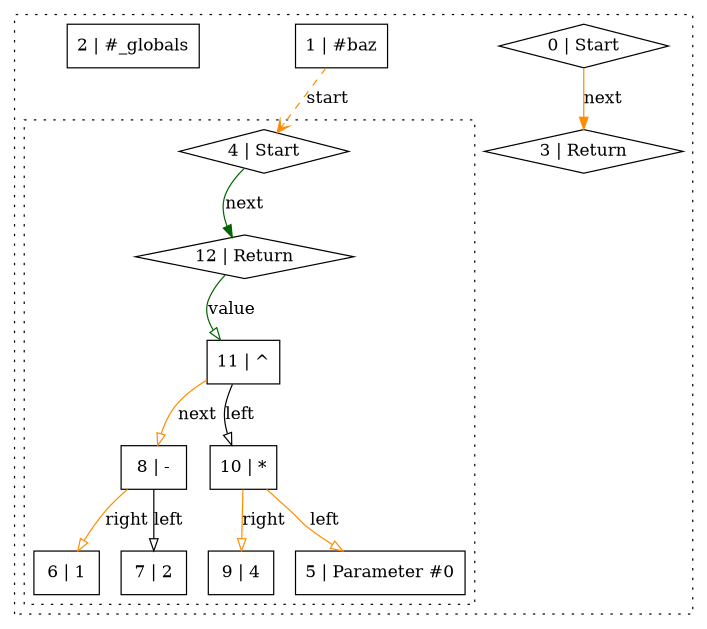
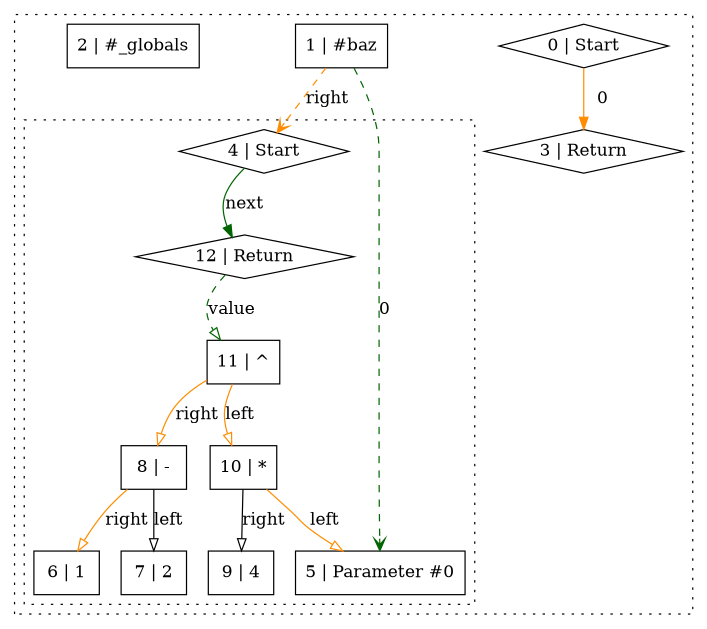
edge "1 | #baz" -> "4 | Start": label "start" -> "right"
edge "0 | Start" -> "3 | Return": label "next" -> "0"
edge "12 | Return" -> "11 | ^": style solid -> dashed
edge "1 | #baz" -> "5 | Parameter #0": added, label "0"
edge "11 | ^" -> "10 | *": color black -> darkorange
edge "11 | ^" -> "8 | -": label "next" -> "right"
edge "10 | *" -> "9 | 4": color darkorange -> black
